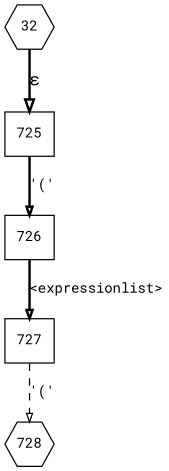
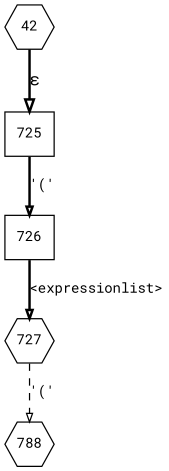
node "32": label "32" -> "42"
node "727": shape box -> hexagon
node "728": label "728" -> "788"
